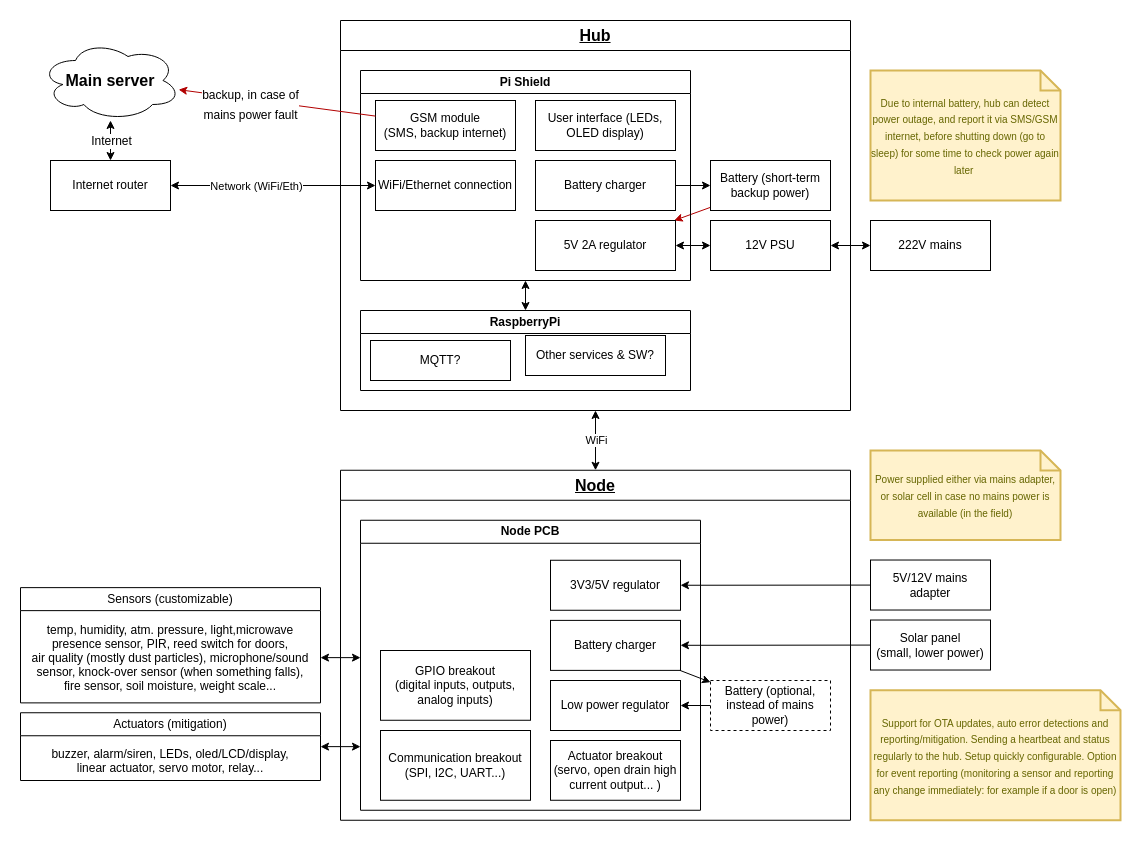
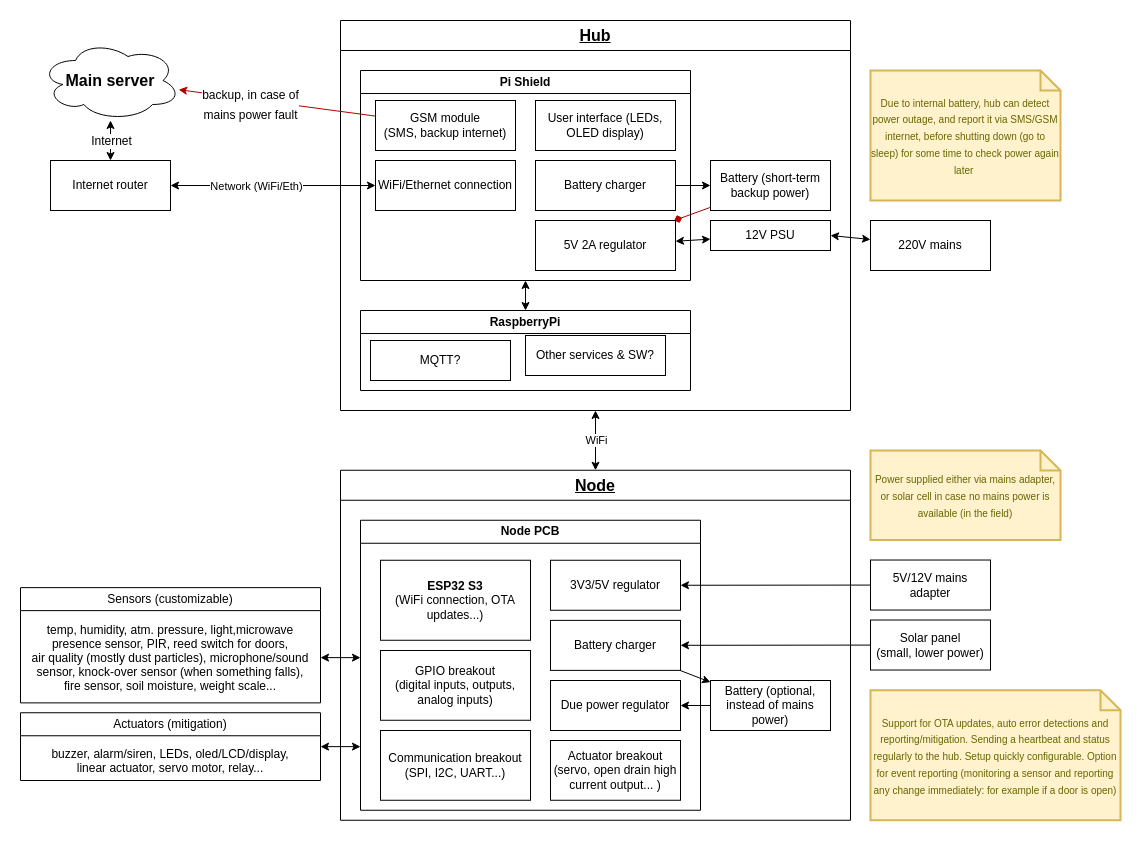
edge "Battery (short-term backup power)" -> "5V 2A regulator": arrowhead classic -> diamond
node "12V PSU": size 120x50 -> 120x30
node "222V mains": label "222V mains" -> "220V mains"
node "ESP32 S3 (WiFi connection, OTA updates...)": added
node "Low power regulator": label "Low power regulator" -> "Due power regulator"
node "Battery (optional, instead of mains power)": style dashed -> solid
